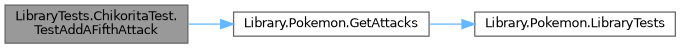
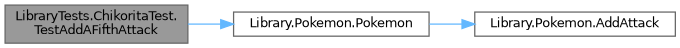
node "Library.Pokemon.GetAttacks": label "Library.Pokemon.GetAttacks" -> "Library.Pokemon.Pokemon"
node "Library.Pokemon.LibraryTests": label "Library.Pokemon.LibraryTests" -> "Library.Pokemon.AddAttack"
